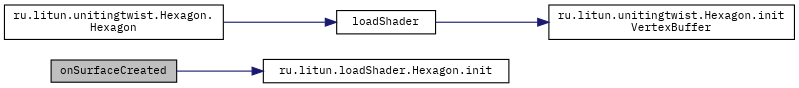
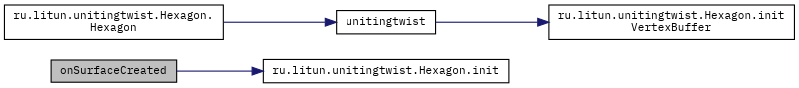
node "loadShader": label "loadShader" -> "unitingtwist"
node "ru.litun.loadShader.Hexagon.init": label "ru.litun.loadShader.Hexagon.init" -> "ru.litun.unitingtwist.Hexagon.init"
